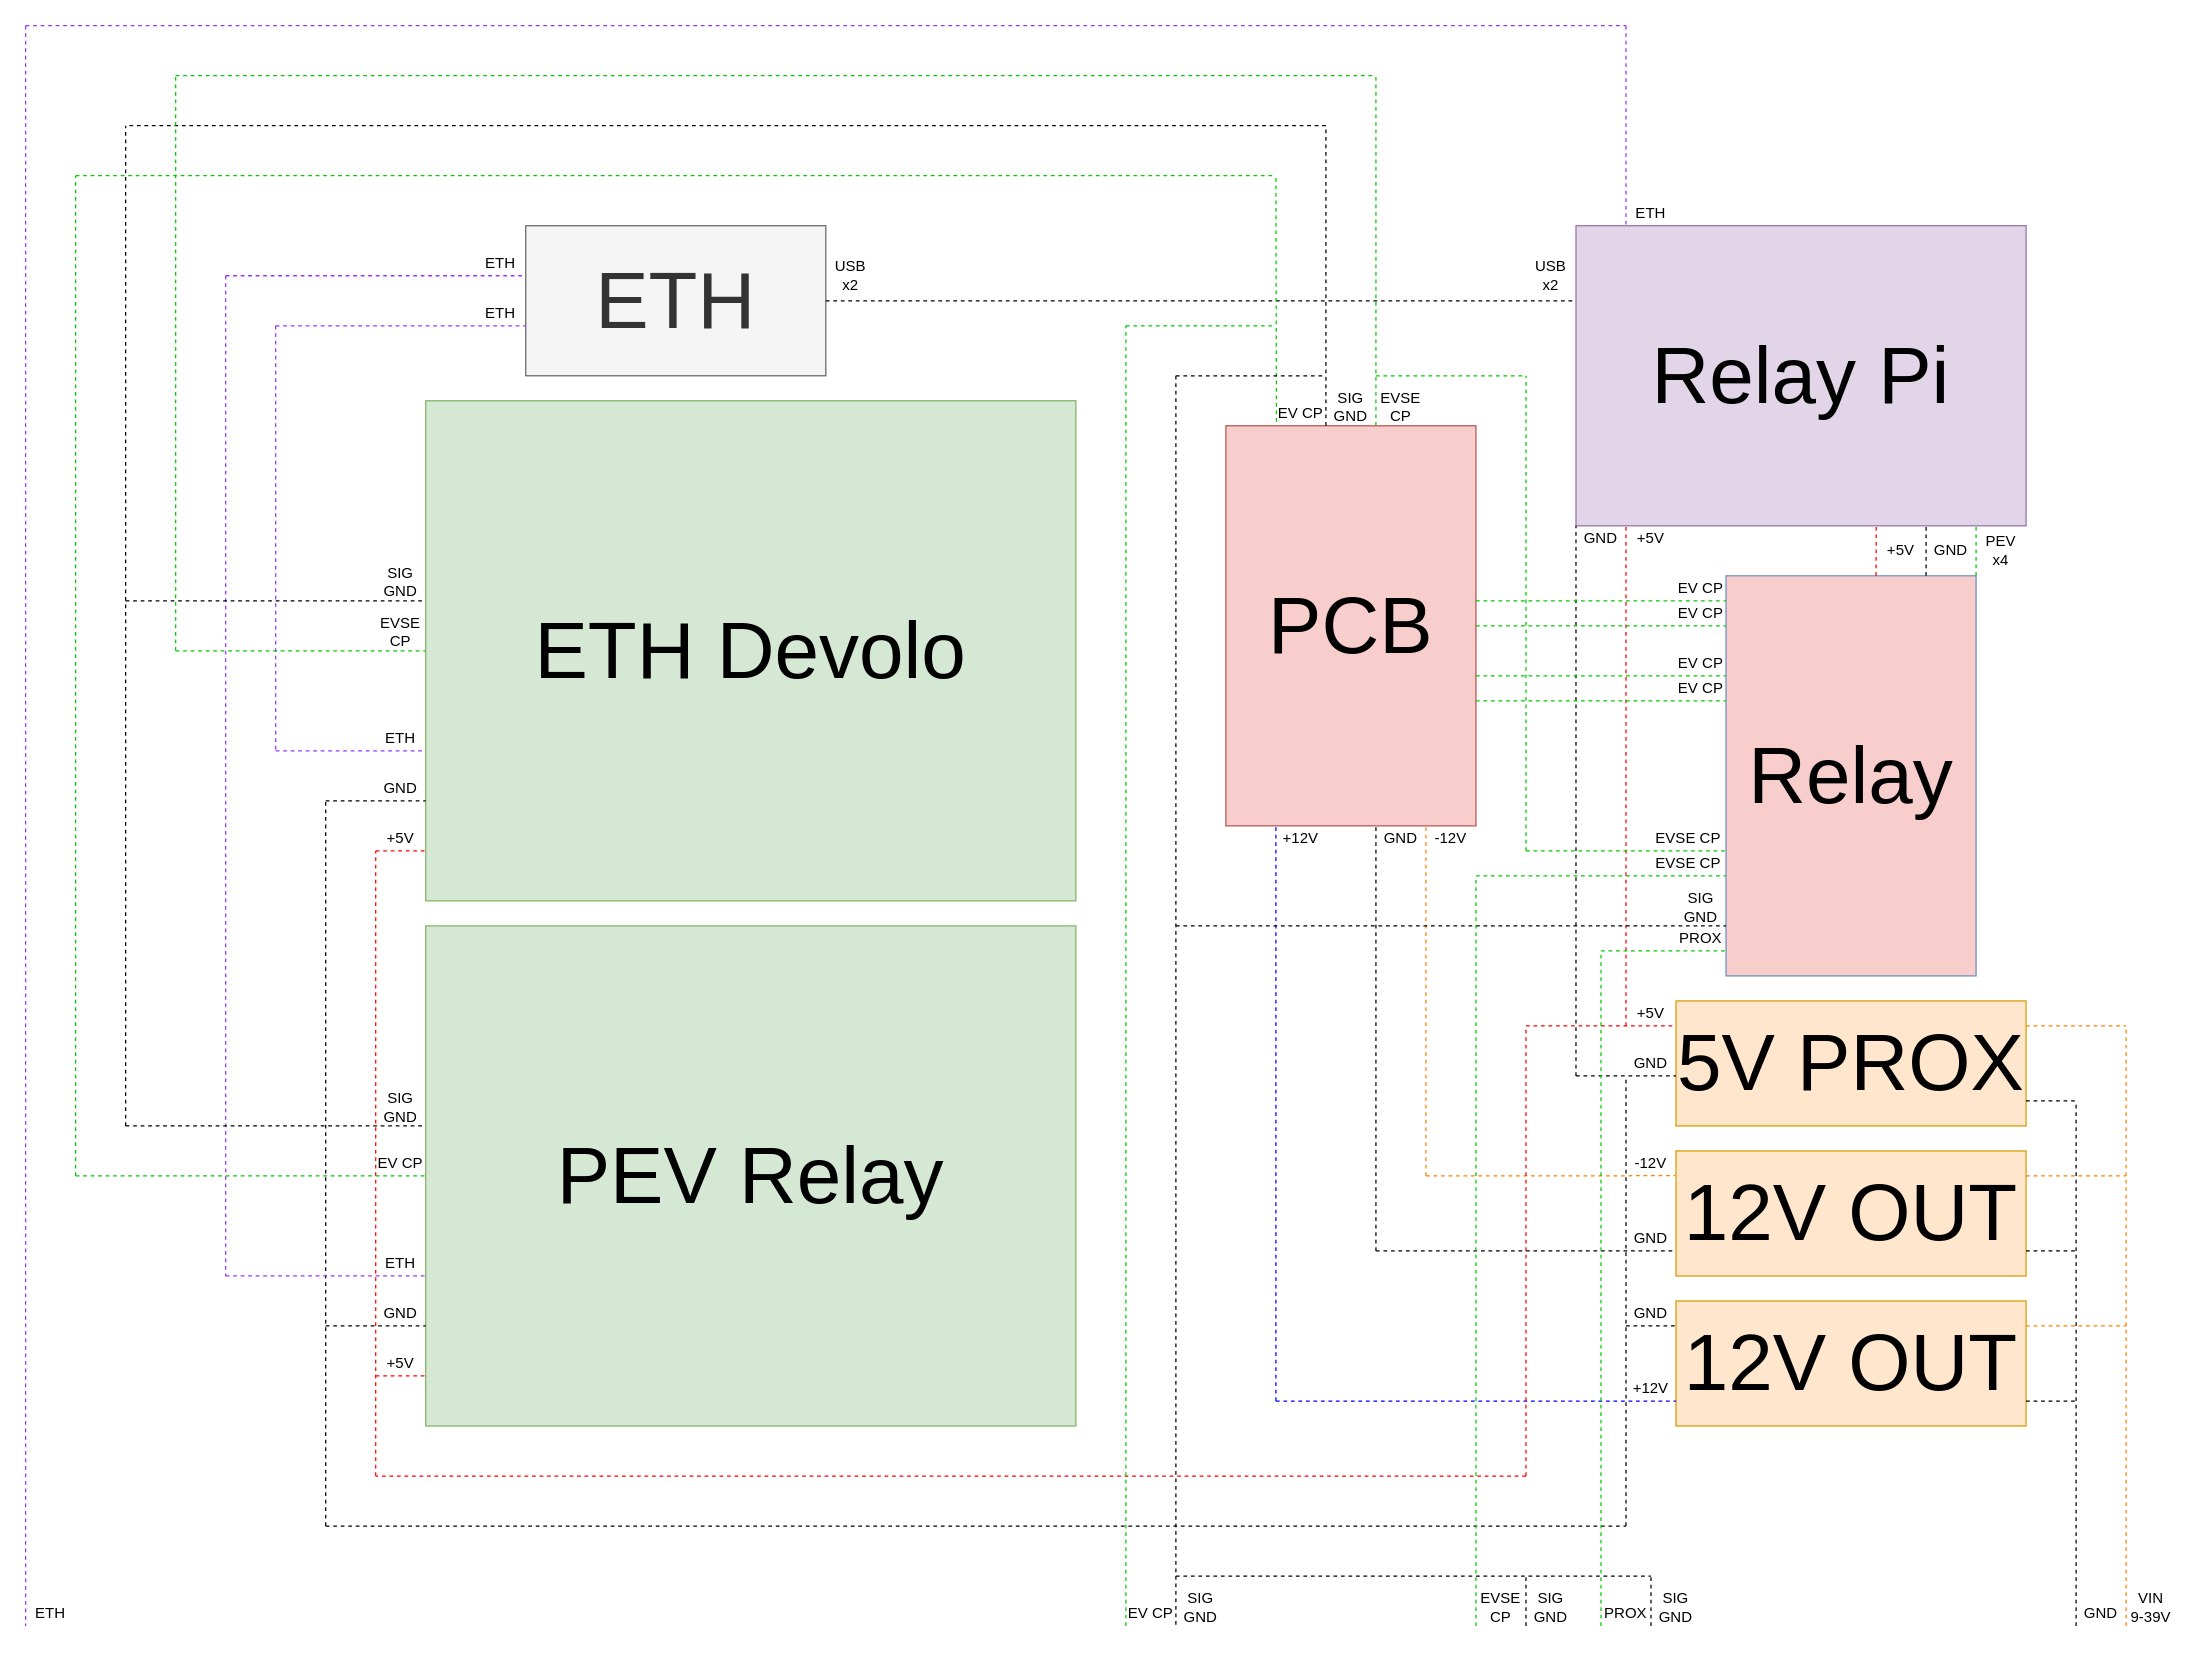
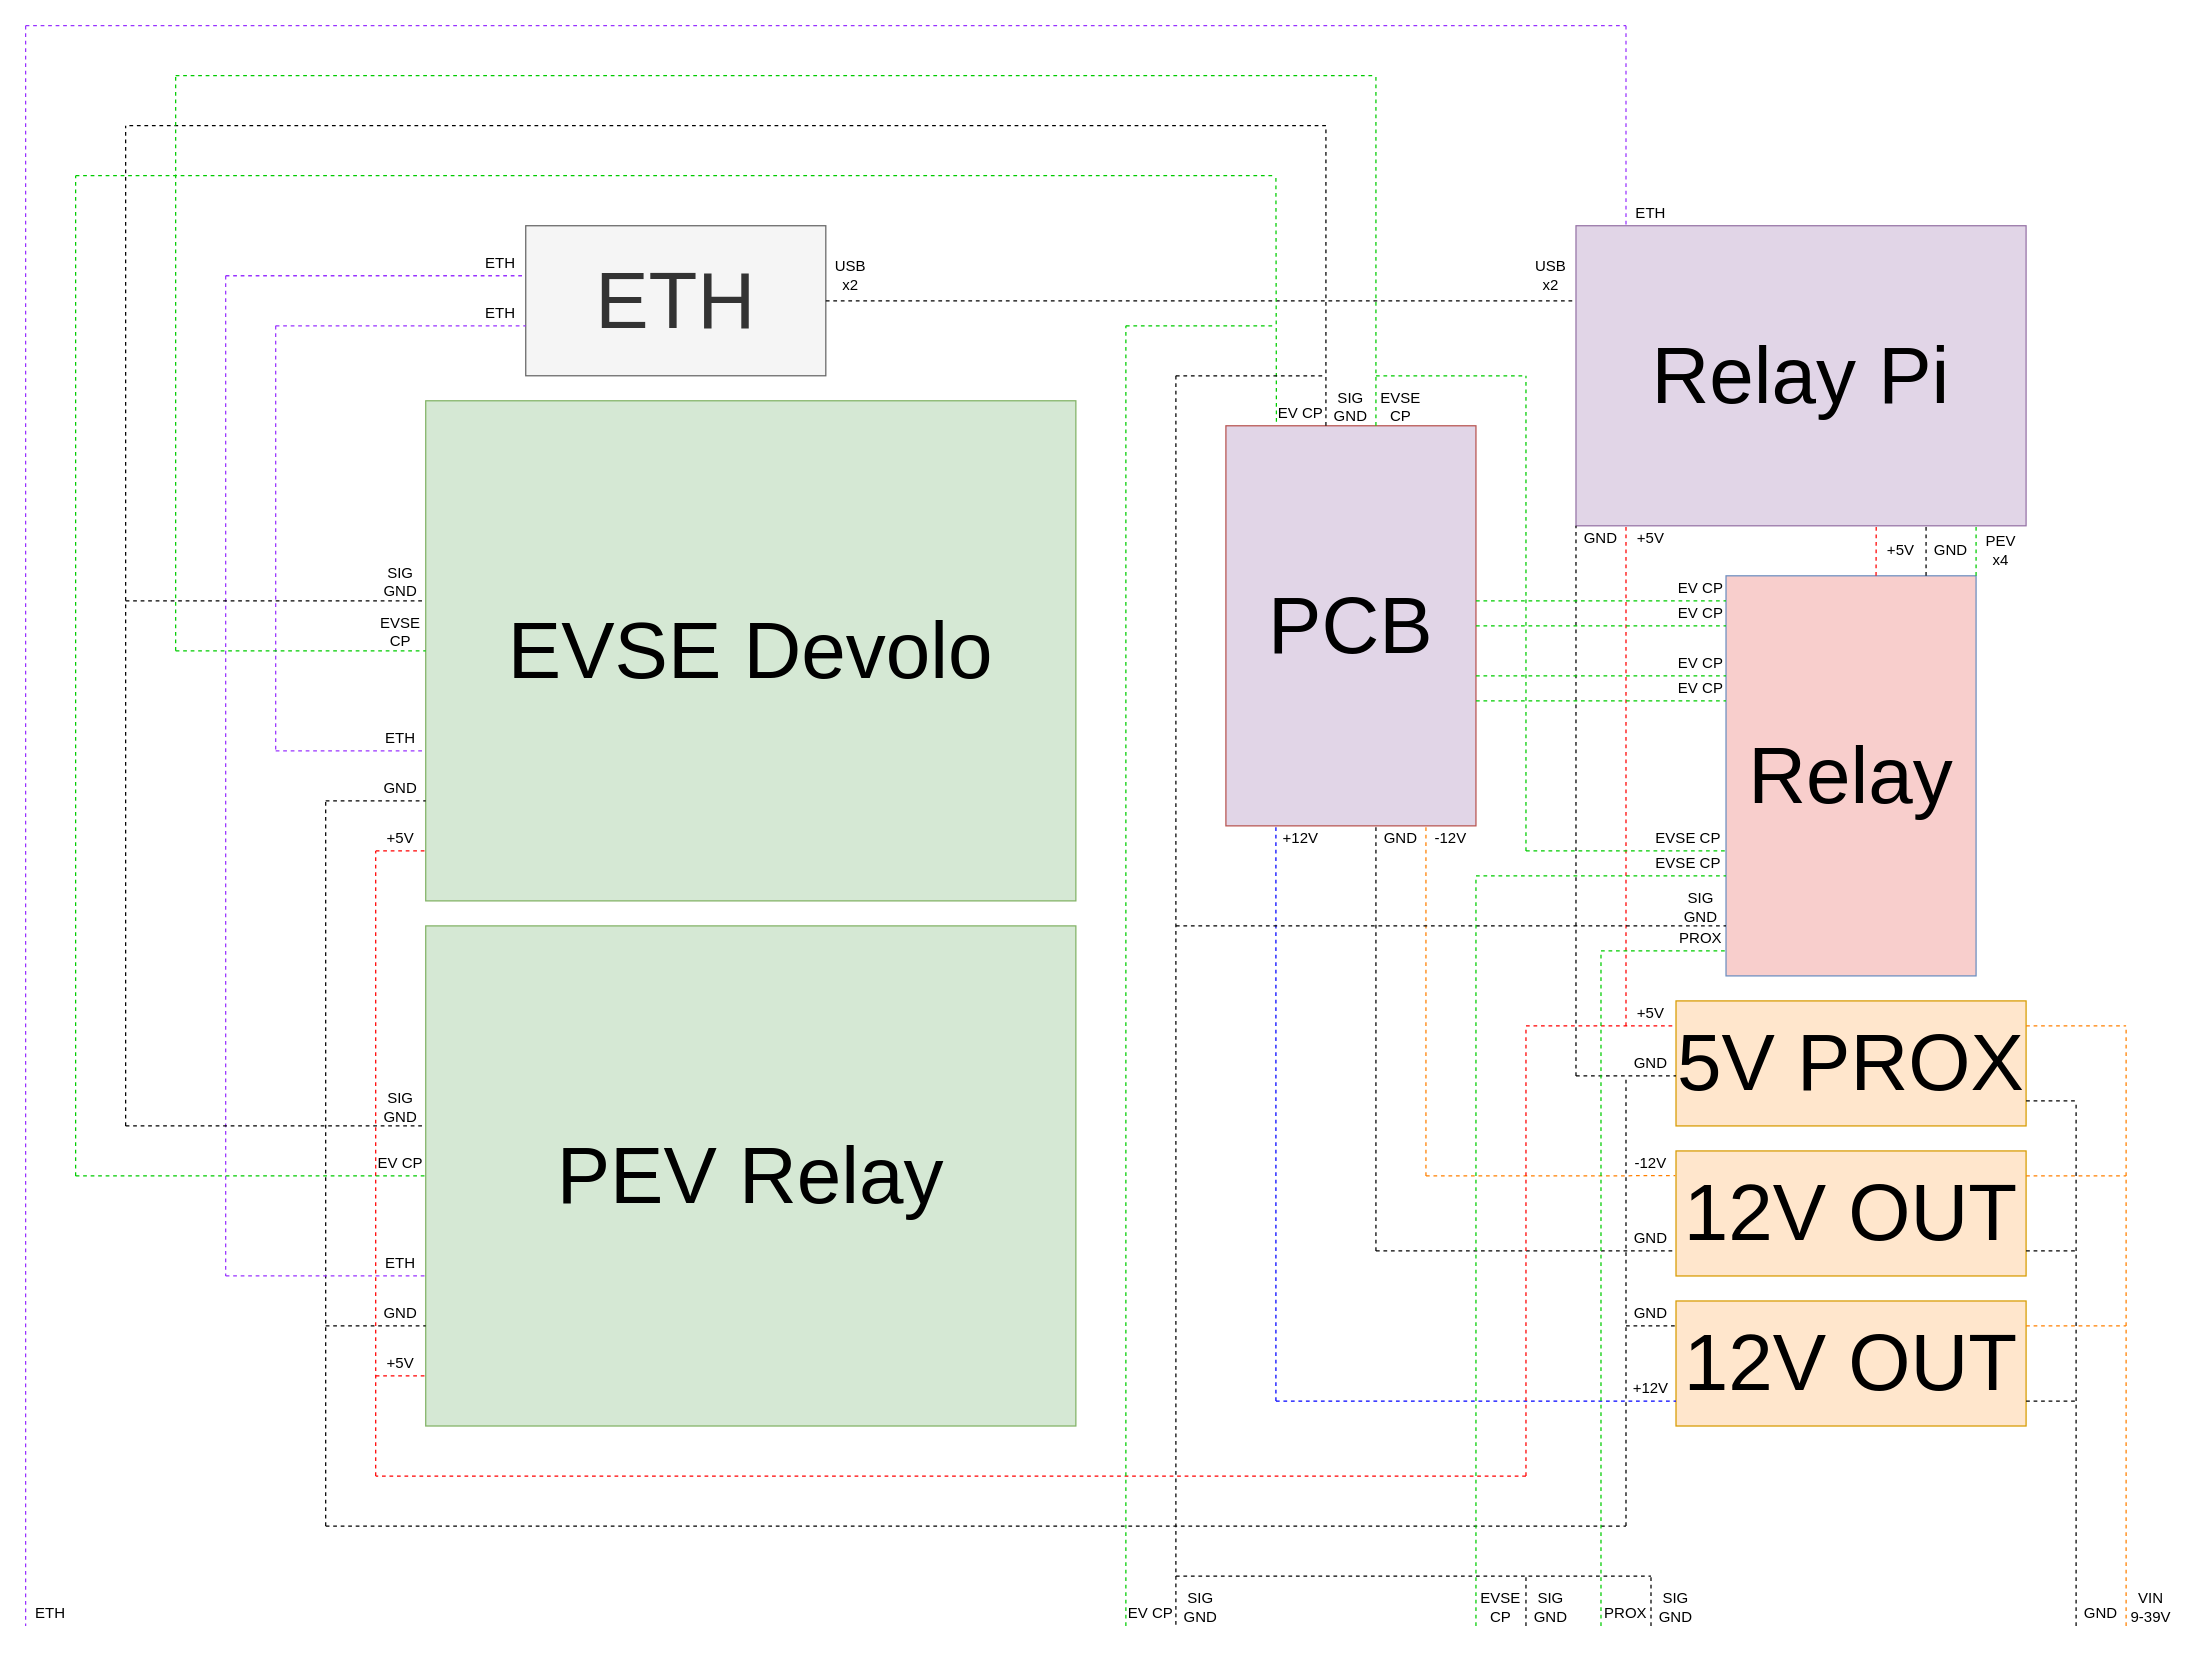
node "PCB": fillcolor #f8cecc -> #e1d5e7
node "ETH Devolo": label "ETH Devolo" -> "EVSE Devolo"
